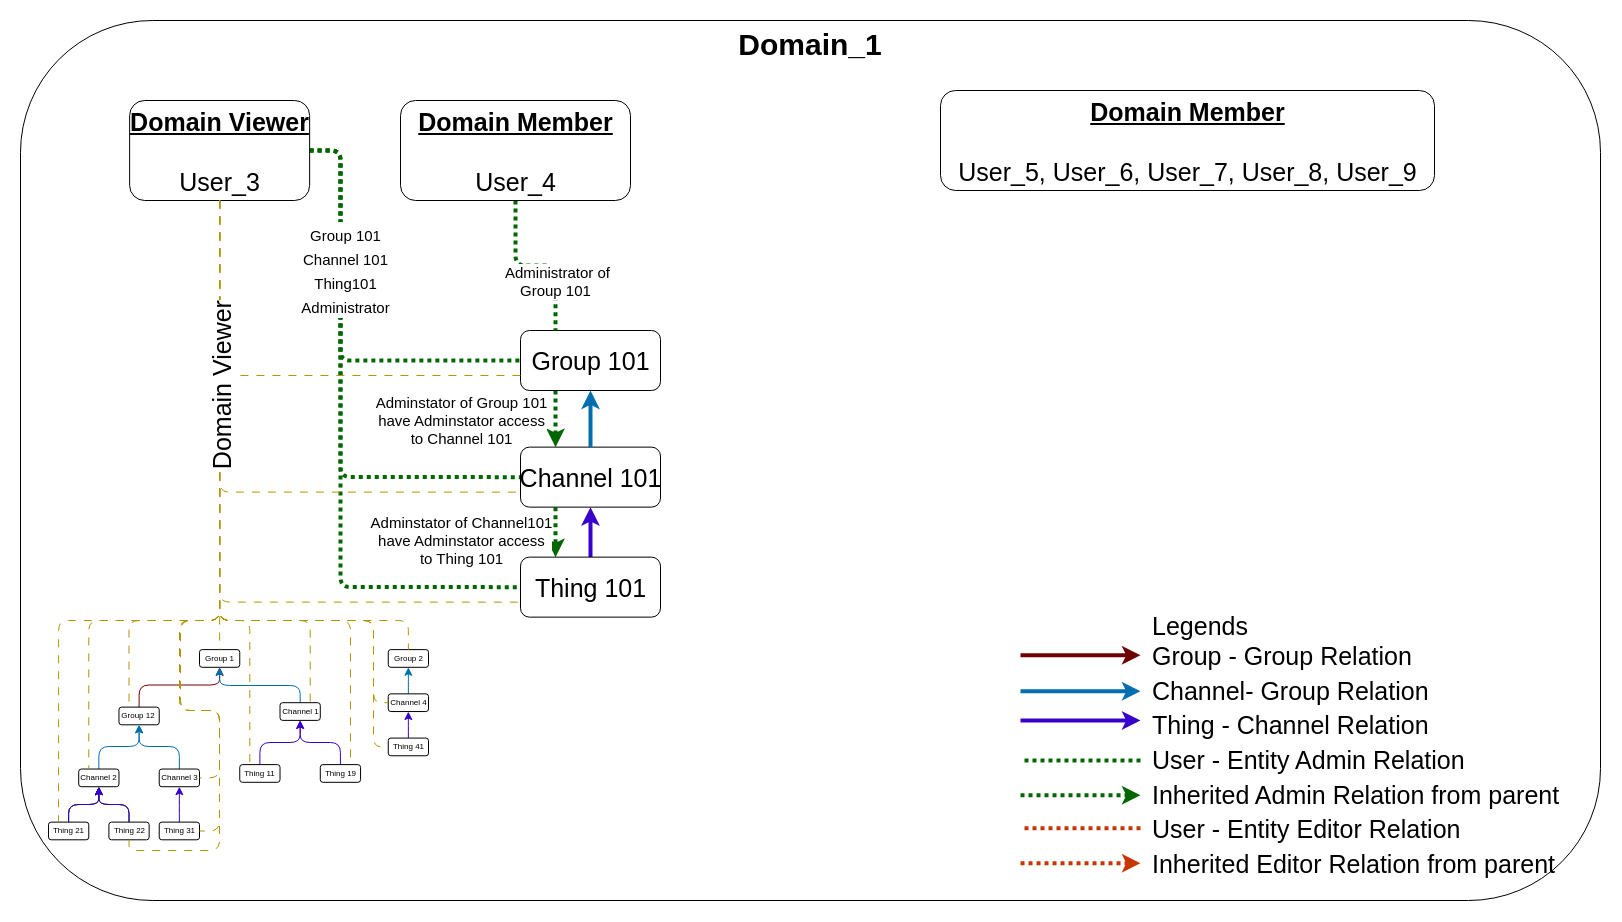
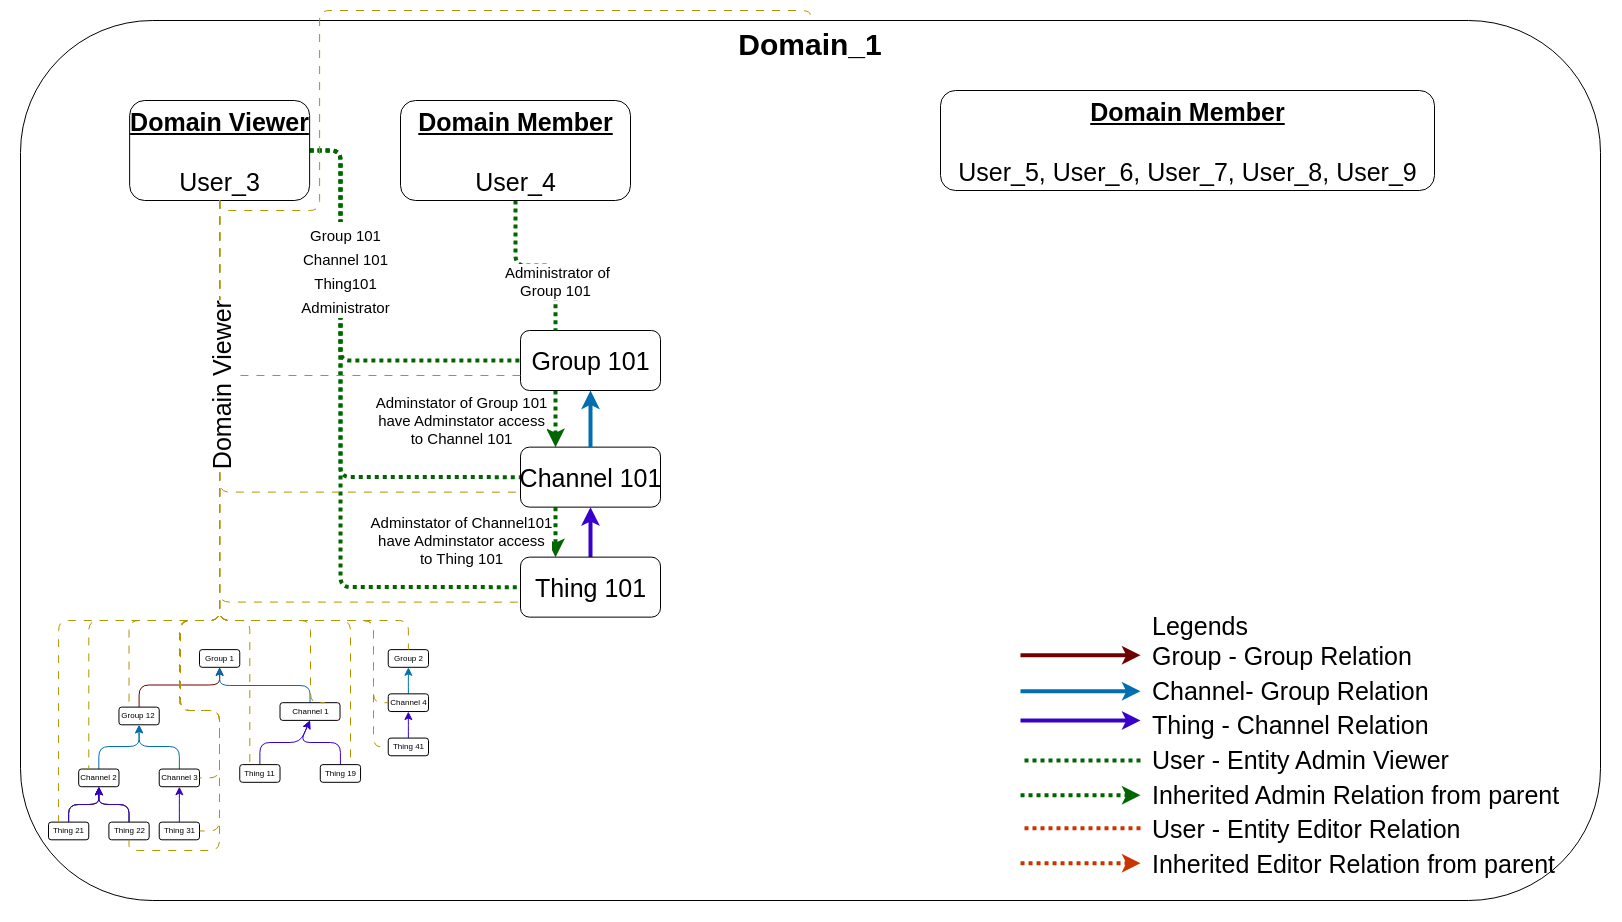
edge "Domain Viewer User_3" -- "Group 1": now "Domain Viewer User_3" -- "Domain_1"
node "Channel 1": size 40x18 -> 60x18
node "User - Entity Admin Relation": label "User - Entity Admin Relation" -> "User - Entity Admin Viewer"
